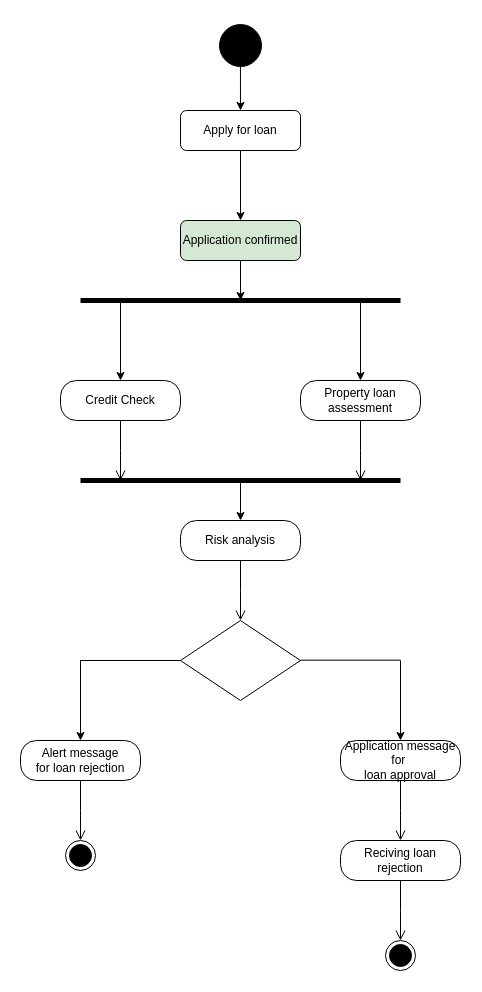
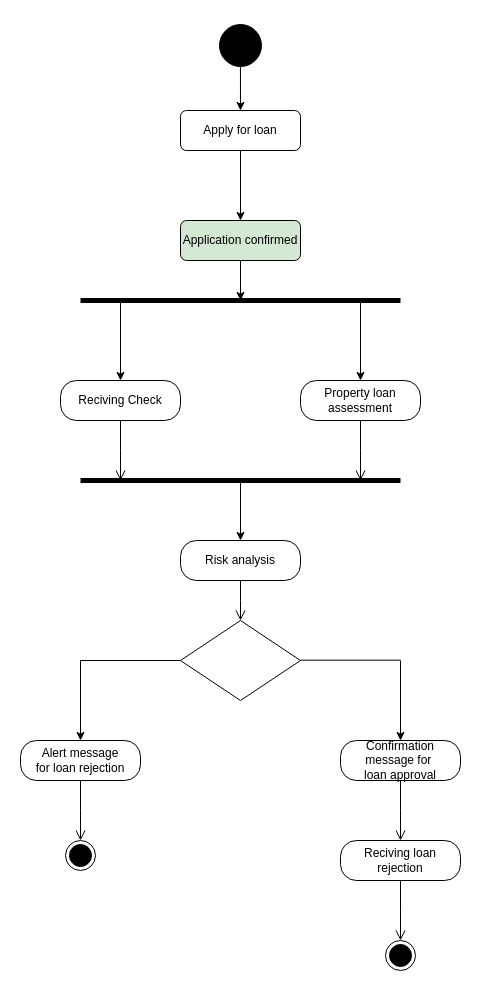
node "Credit Check": label "Credit Check" -> "Reciving Check"
node "Risk analysis": moved (241, 541) -> (241, 561)
node "Application message for loan approval": label "Application message for loan approval" -> "Confirmation message for loan approval"
